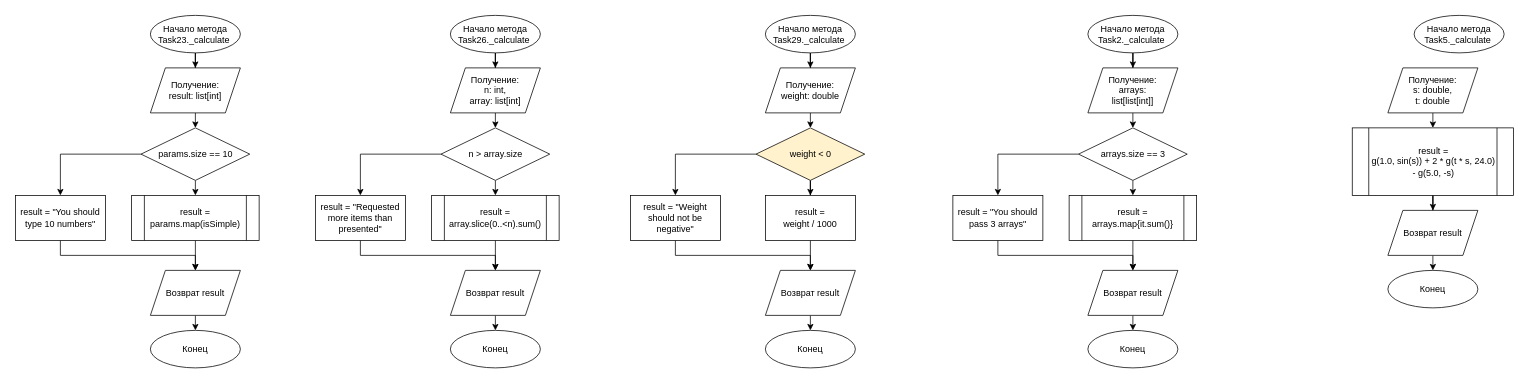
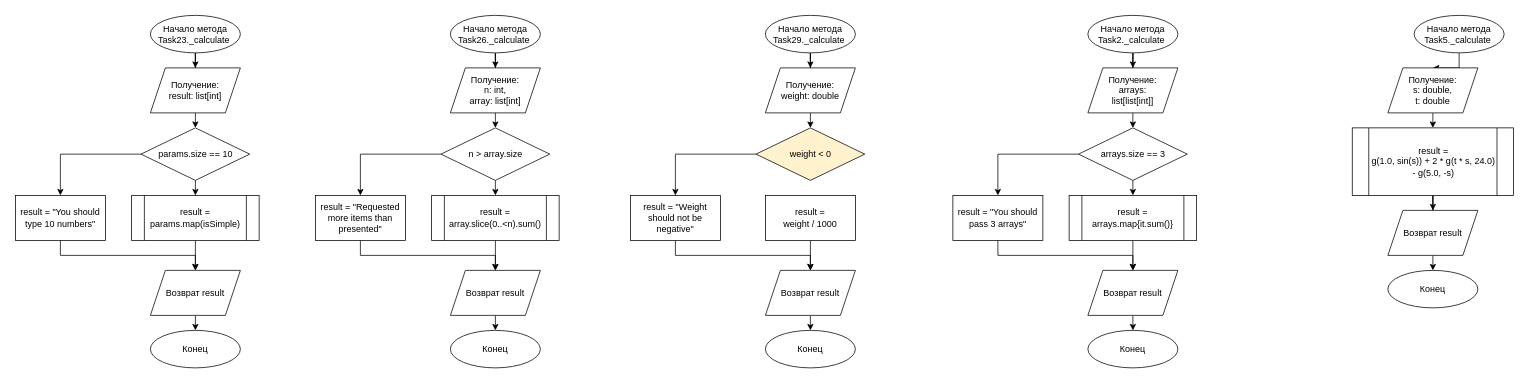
edge "Начало метода Task5._calculate" -> "Получение: s: double, t: double": added
edge "weight < 0" -> "result =weight / 1000": removed
